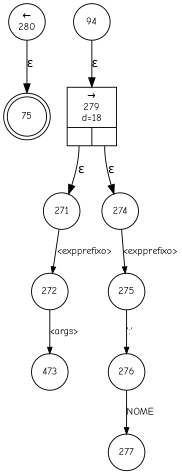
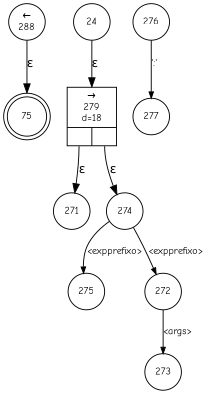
node "← 280": label "← 280" -> "← 288"
node "94": label "94" -> "24"
edge "271" -> "272": now "274" -> "272"
edge "275" -> "276": removed, label "':'"
node "473": label "473" -> "273"
edge "276" -> "277": label "NOME" -> "':'"
